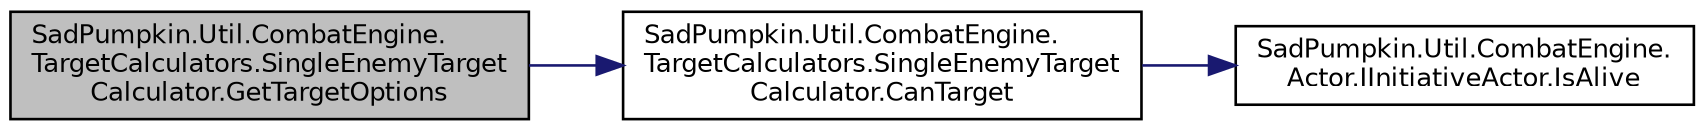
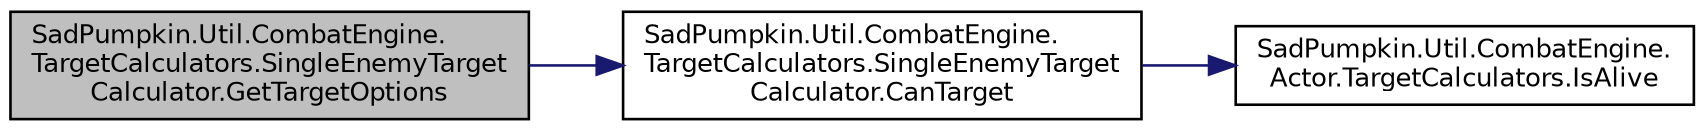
node "SadPumpkin.Util.CombatEngine. Actor.IInitiativeActor.IsAlive": label "SadPumpkin.Util.CombatEngine. Actor.IInitiativeActor.IsAlive" -> "SadPumpkin.Util.CombatEngine. Actor.TargetCalculators.IsAlive"
